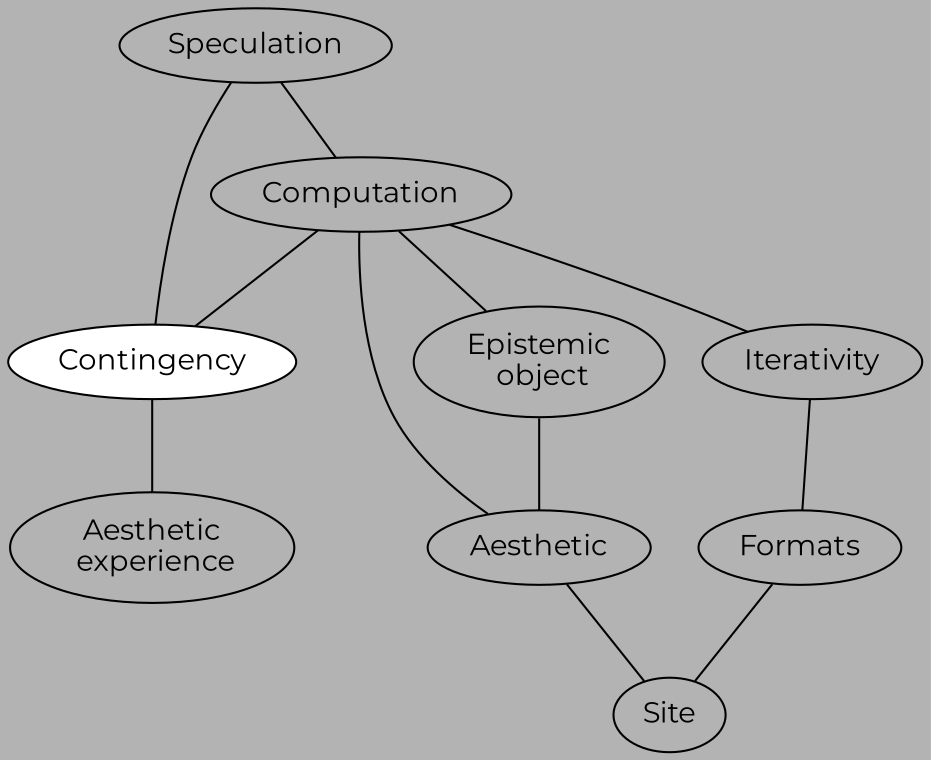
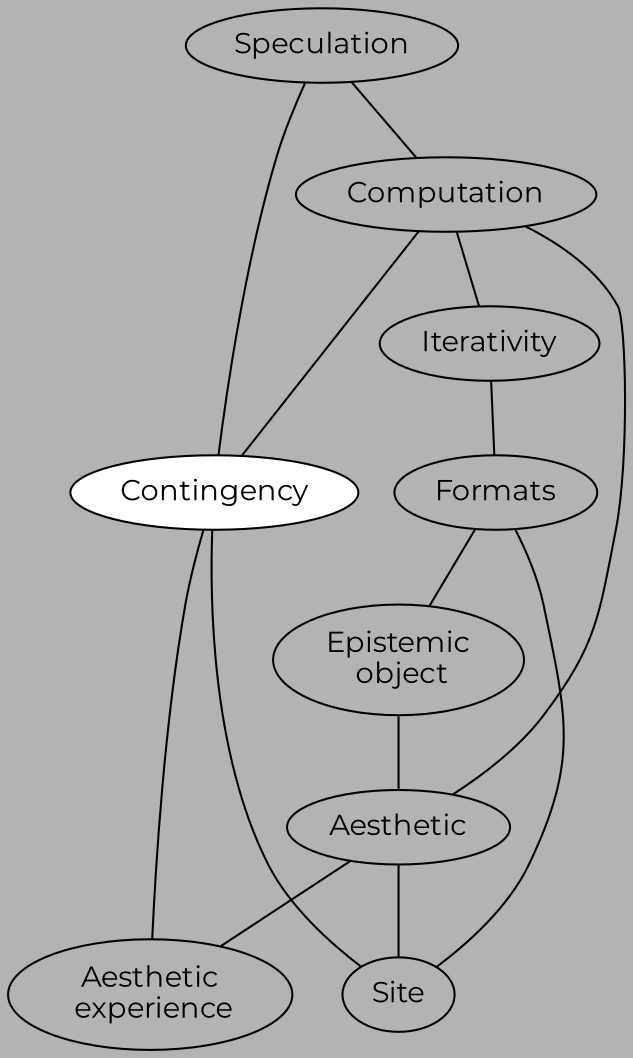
edge "Computation" -- "Epistemic object": now "Formats" -- "Epistemic object"
edge "Contingency" -- "Site": added
edge "Aesthetic" -- "Aesthetic experience": added
